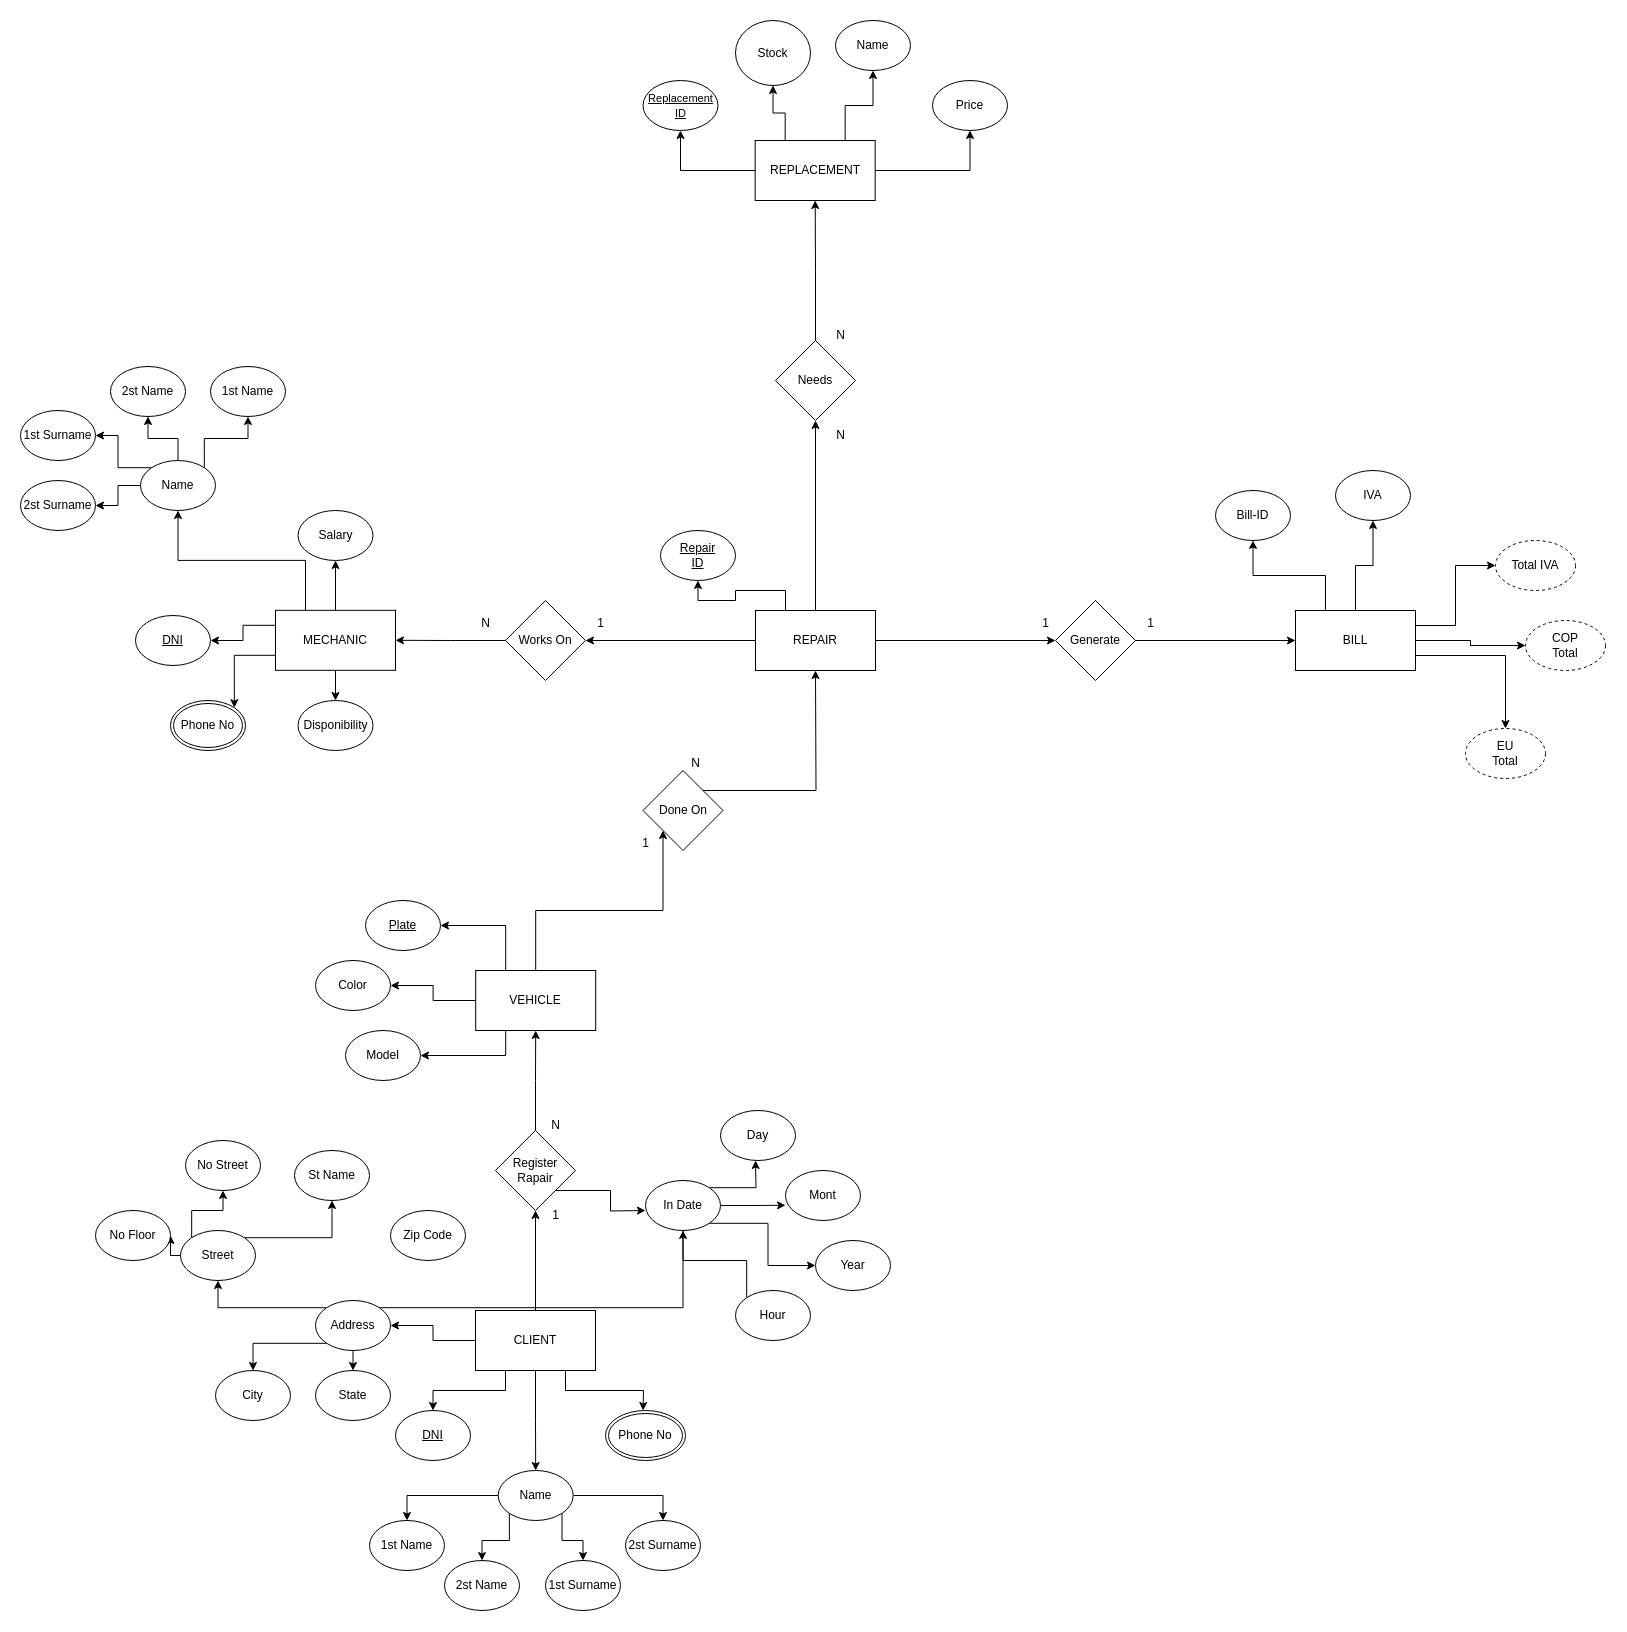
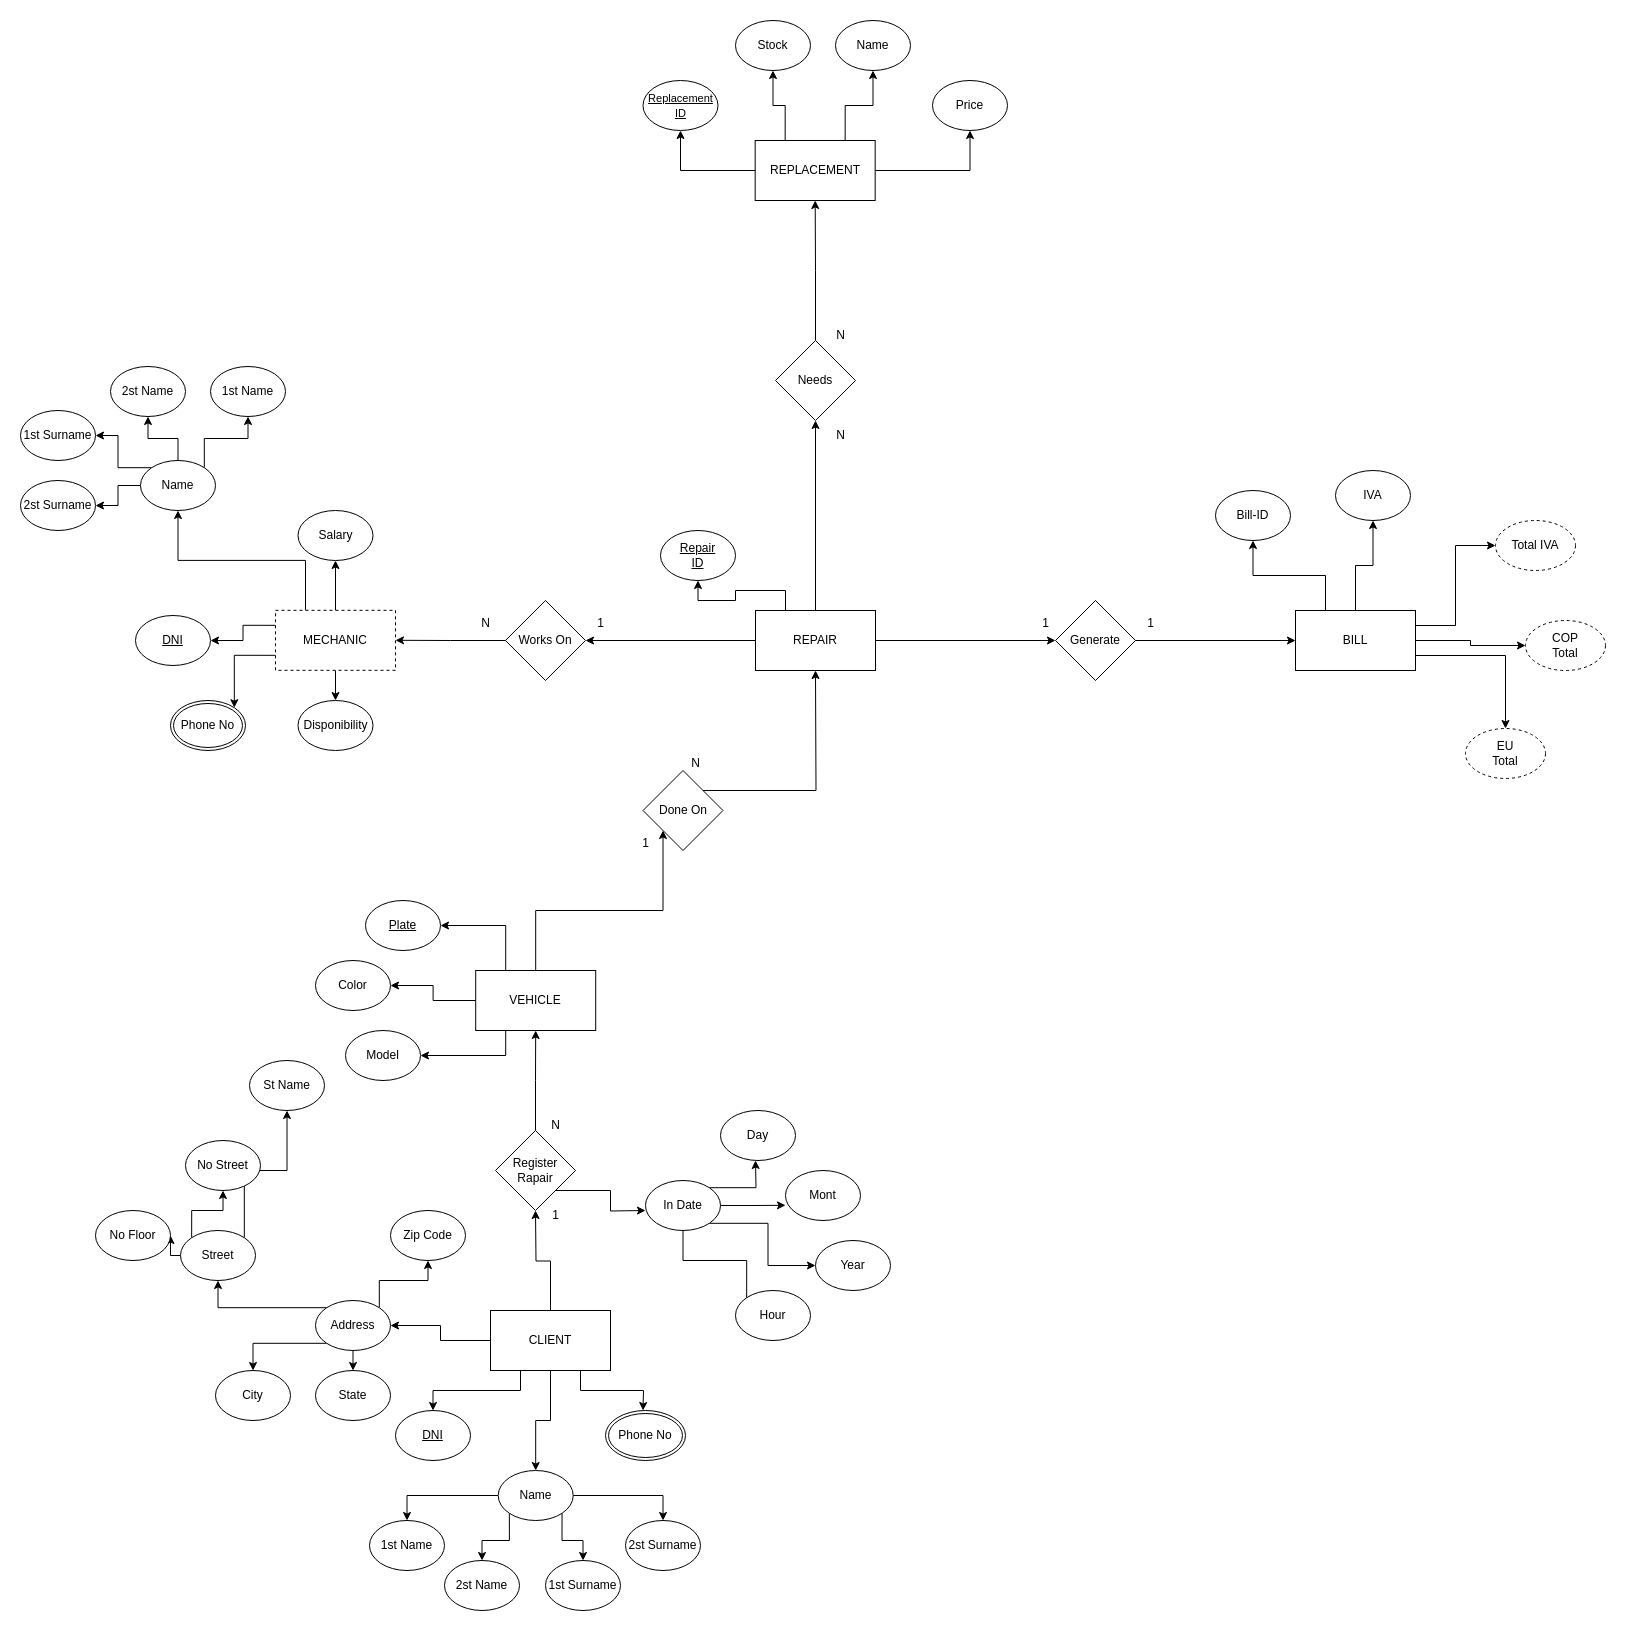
node "Stock": size 75x65 -> 75x50
node "Total IVA": moved (1536, 566) -> (1536, 546)
node "MECHANIC": style solid -> dashed
node "St Name": moved (332, 1176) -> (287, 1086)
edge "Address" -> "In Date": now "Address" -> "Zip Code"
node "CLIENT": moved (536, 1341) -> (551, 1341)
